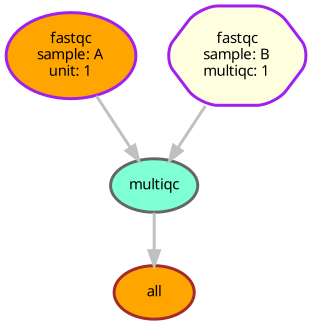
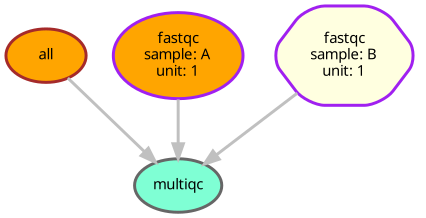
node "fastqc sample: B multiqc: 1": label "fastqc sample: B multiqc: 1" -> "fastqc sample: B unit: 1"
edge "multiqc" -> "all": reversed
